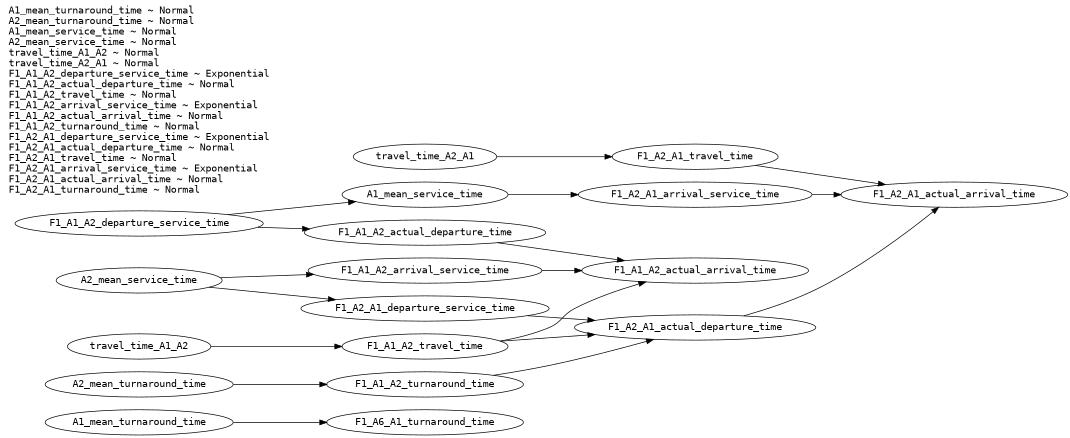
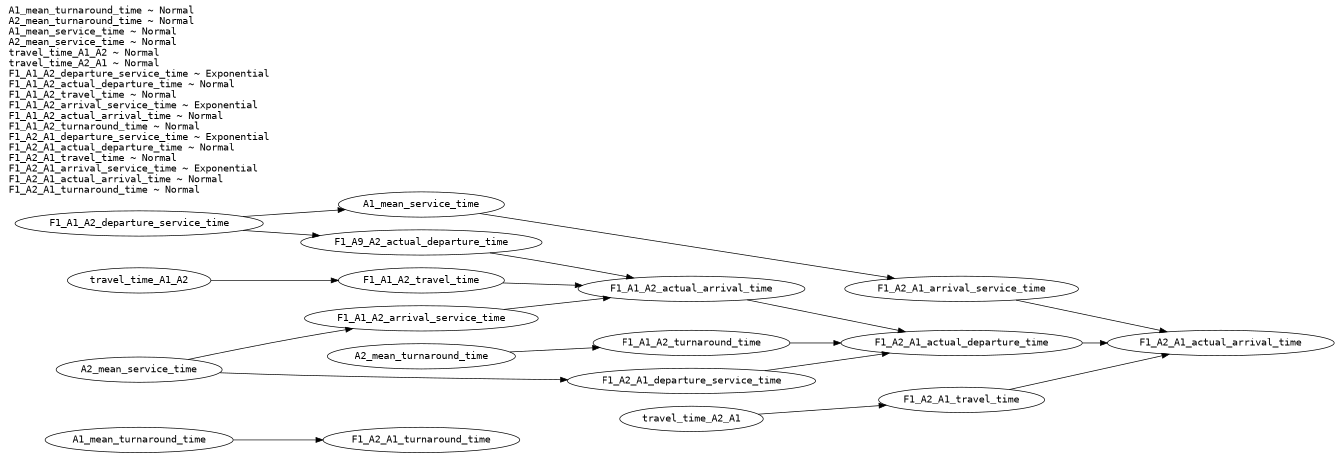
node "F1_A1_A2_actual_departure_time": label "F1_A1_A2_actual_departure_time" -> "F1_A9_A2_actual_departure_time"
edge "F1_A1_A2_travel_time" -> "F1_A2_A1_actual_departure_time": now "F1_A1_A2_actual_arrival_time" -> "F1_A2_A1_actual_departure_time"
node "F1_A6_A1_turnaround_time": label "F1_A6_A1_turnaround_time" -> "F1_A2_A1_turnaround_time"
